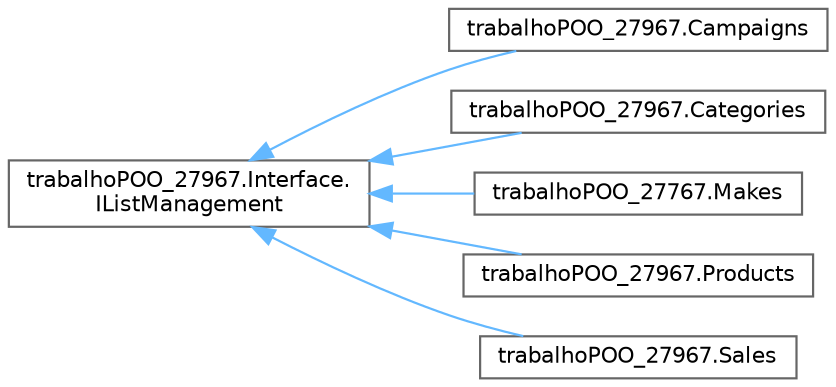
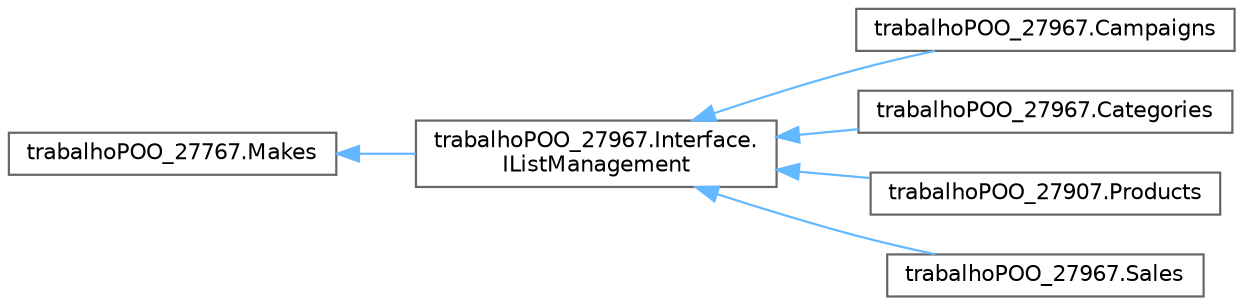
edge "trabalhoPOO_27767.Makes" -> "trabalhoPOO_27967.Interface. IListManagement": reversed
node "trabalhoPOO_27967.Products": label "trabalhoPOO_27967.Products" -> "trabalhoPOO_27907.Products"
